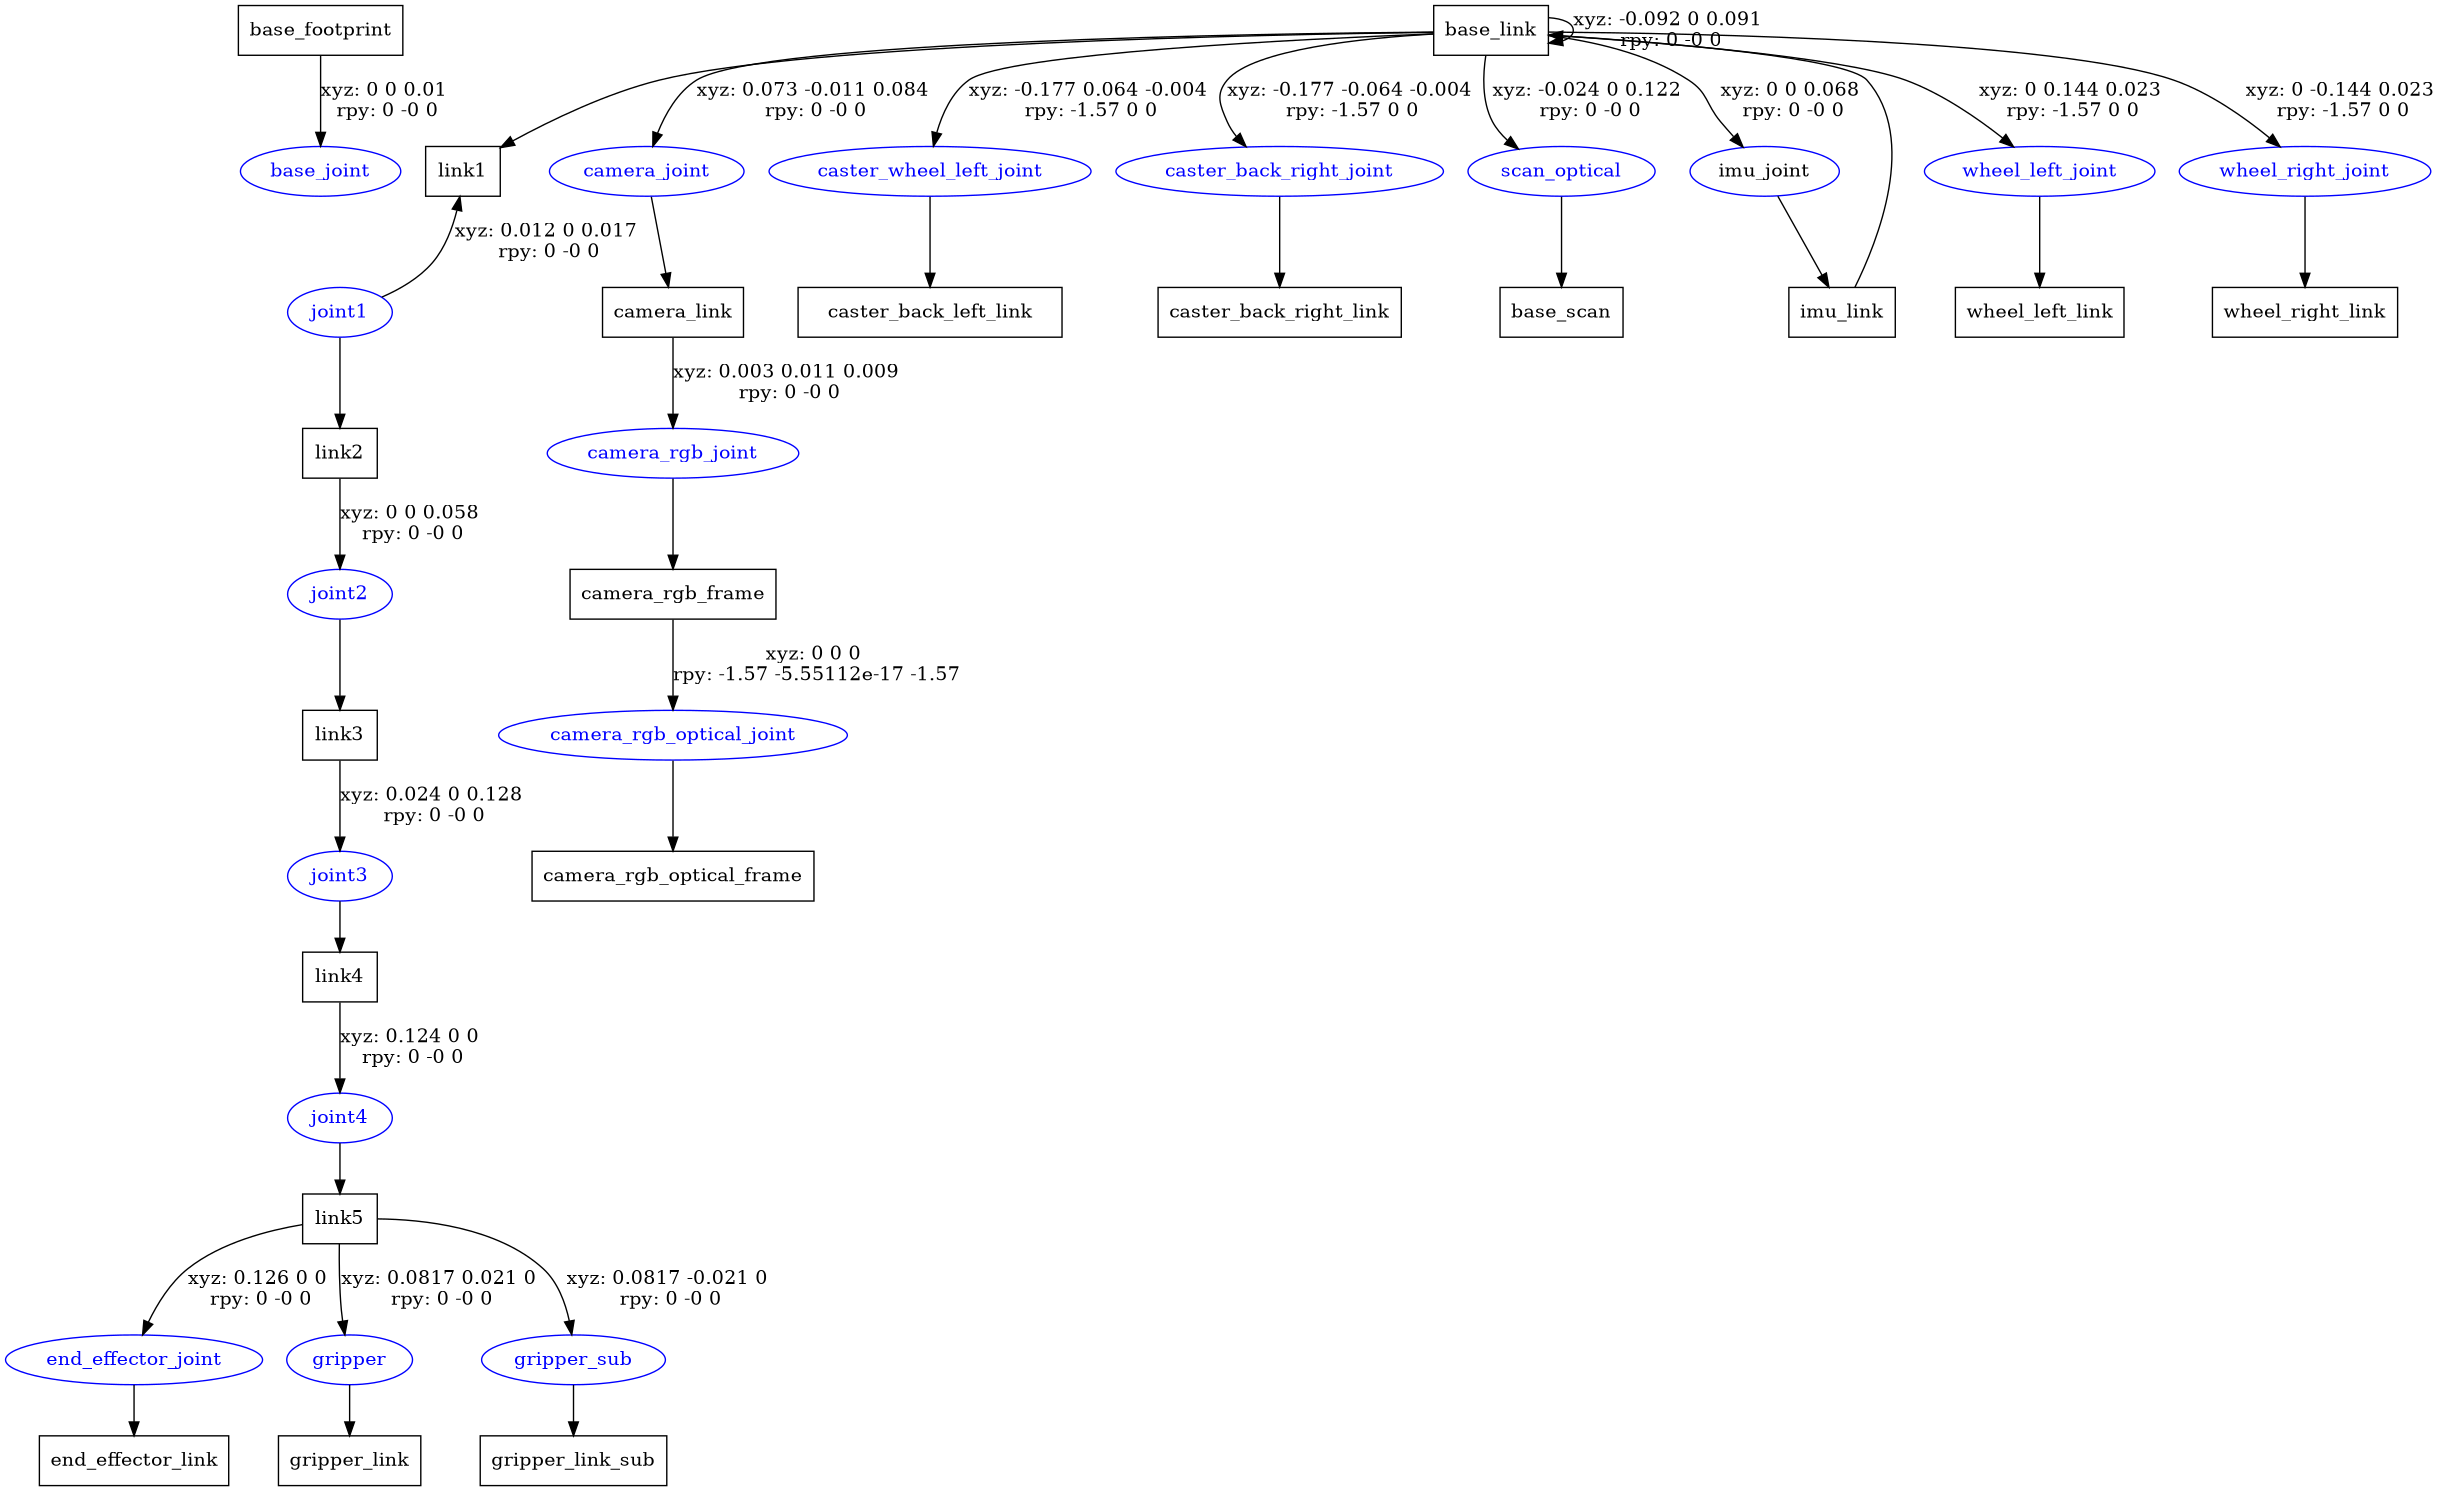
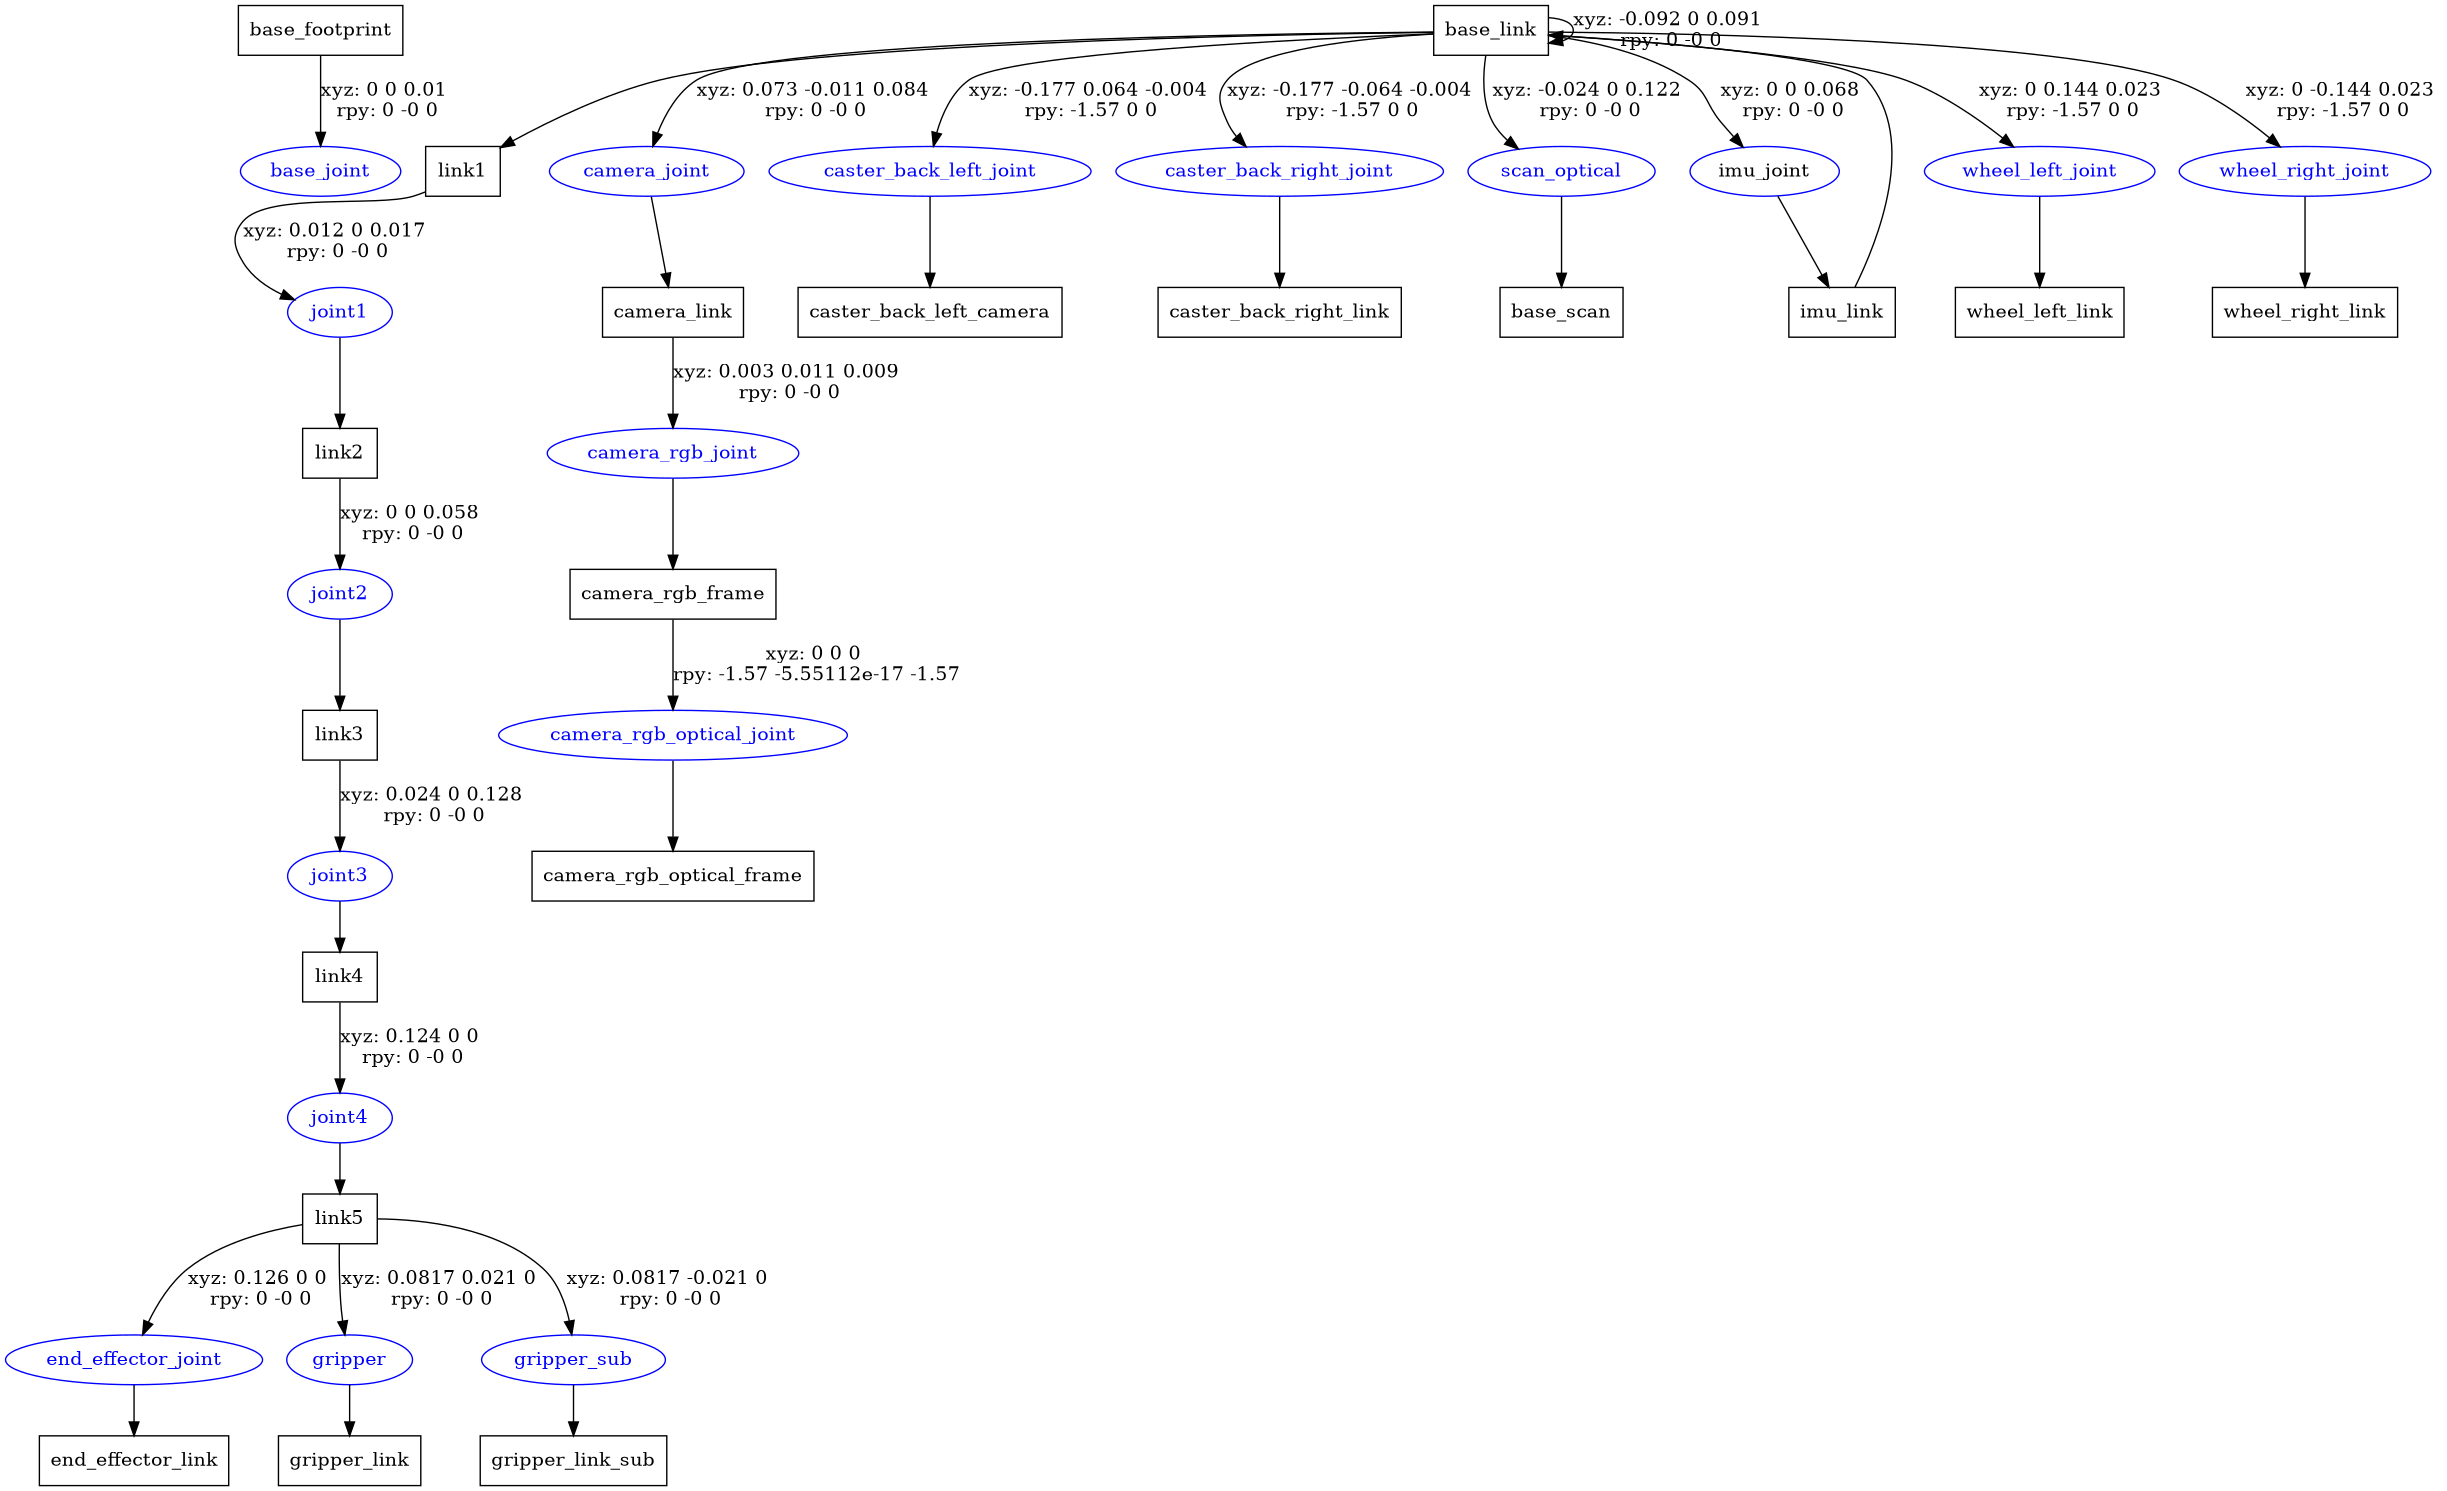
node "caster_wheel_left_joint": label "caster_wheel_left_joint" -> "caster_back_left_joint"
edge "joint1" -> "link1": reversed
node "caster_back_left_link": label "caster_back_left_link" -> "caster_back_left_camera"
